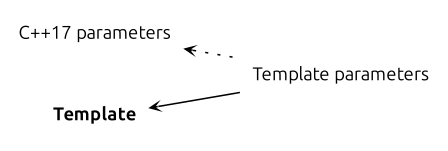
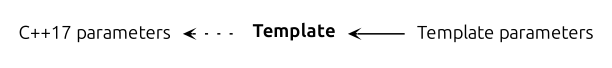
edge "Template parameters" -> "C++17 parameters": now "Template" -> "C++17 parameters"
